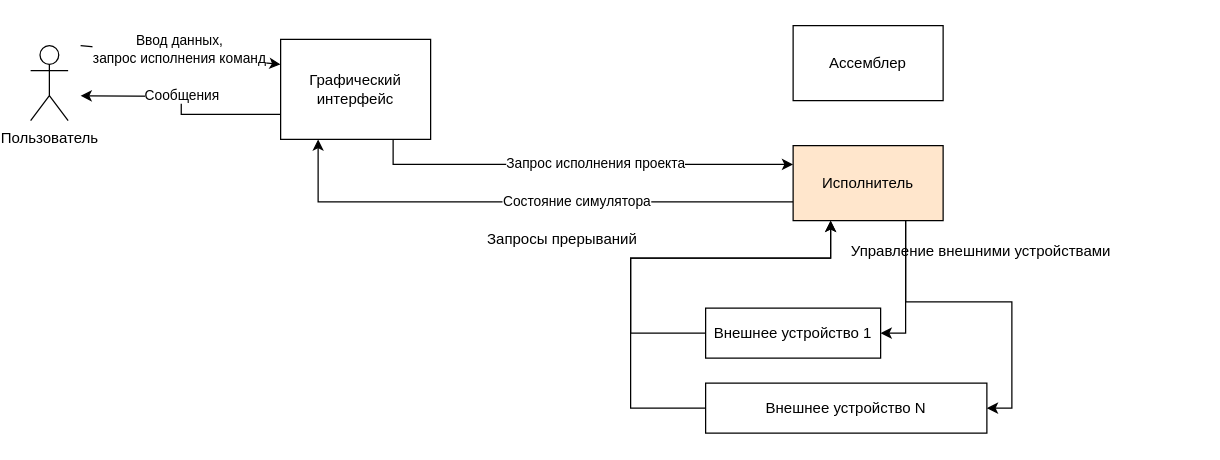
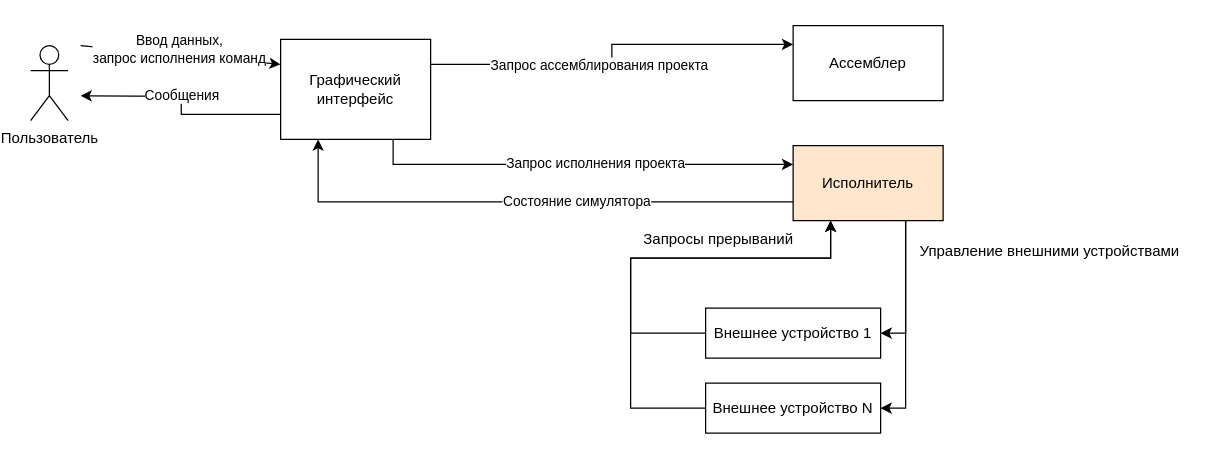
edge "Графический интерфейс" -> "Ассемблер": added, label "Запрос ассемблирования проекта"
node "Запросы прерываний": moved (562, 239) -> (718, 239)
node "Управление внешними устройствами": moved (981, 252) -> (1049, 252)
node "Внешнее устройство N": size 281x50 -> 175x50
